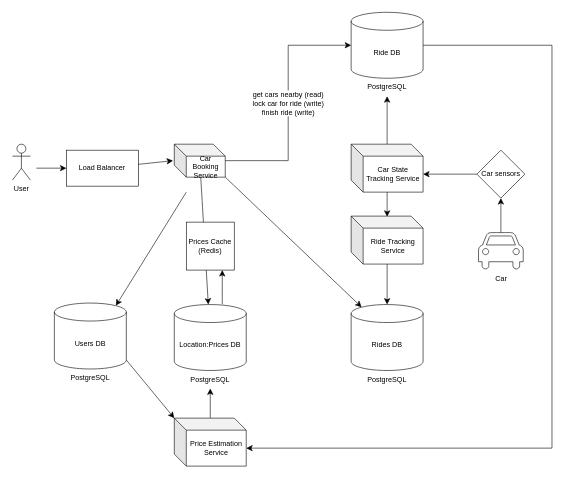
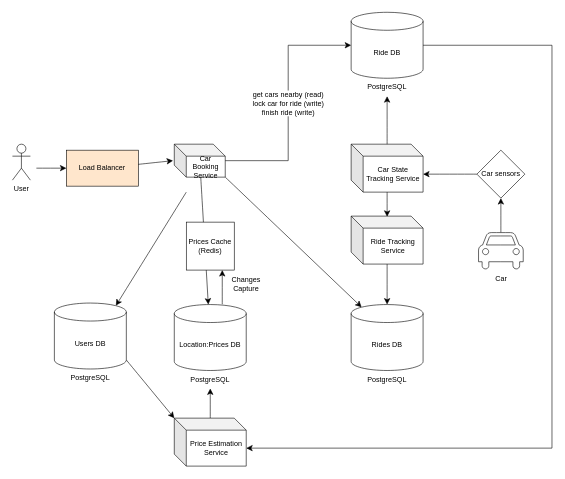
node "Load Balancer": fillcolor #ffffff -> #ffe6cc
node "Changes Capture": added
